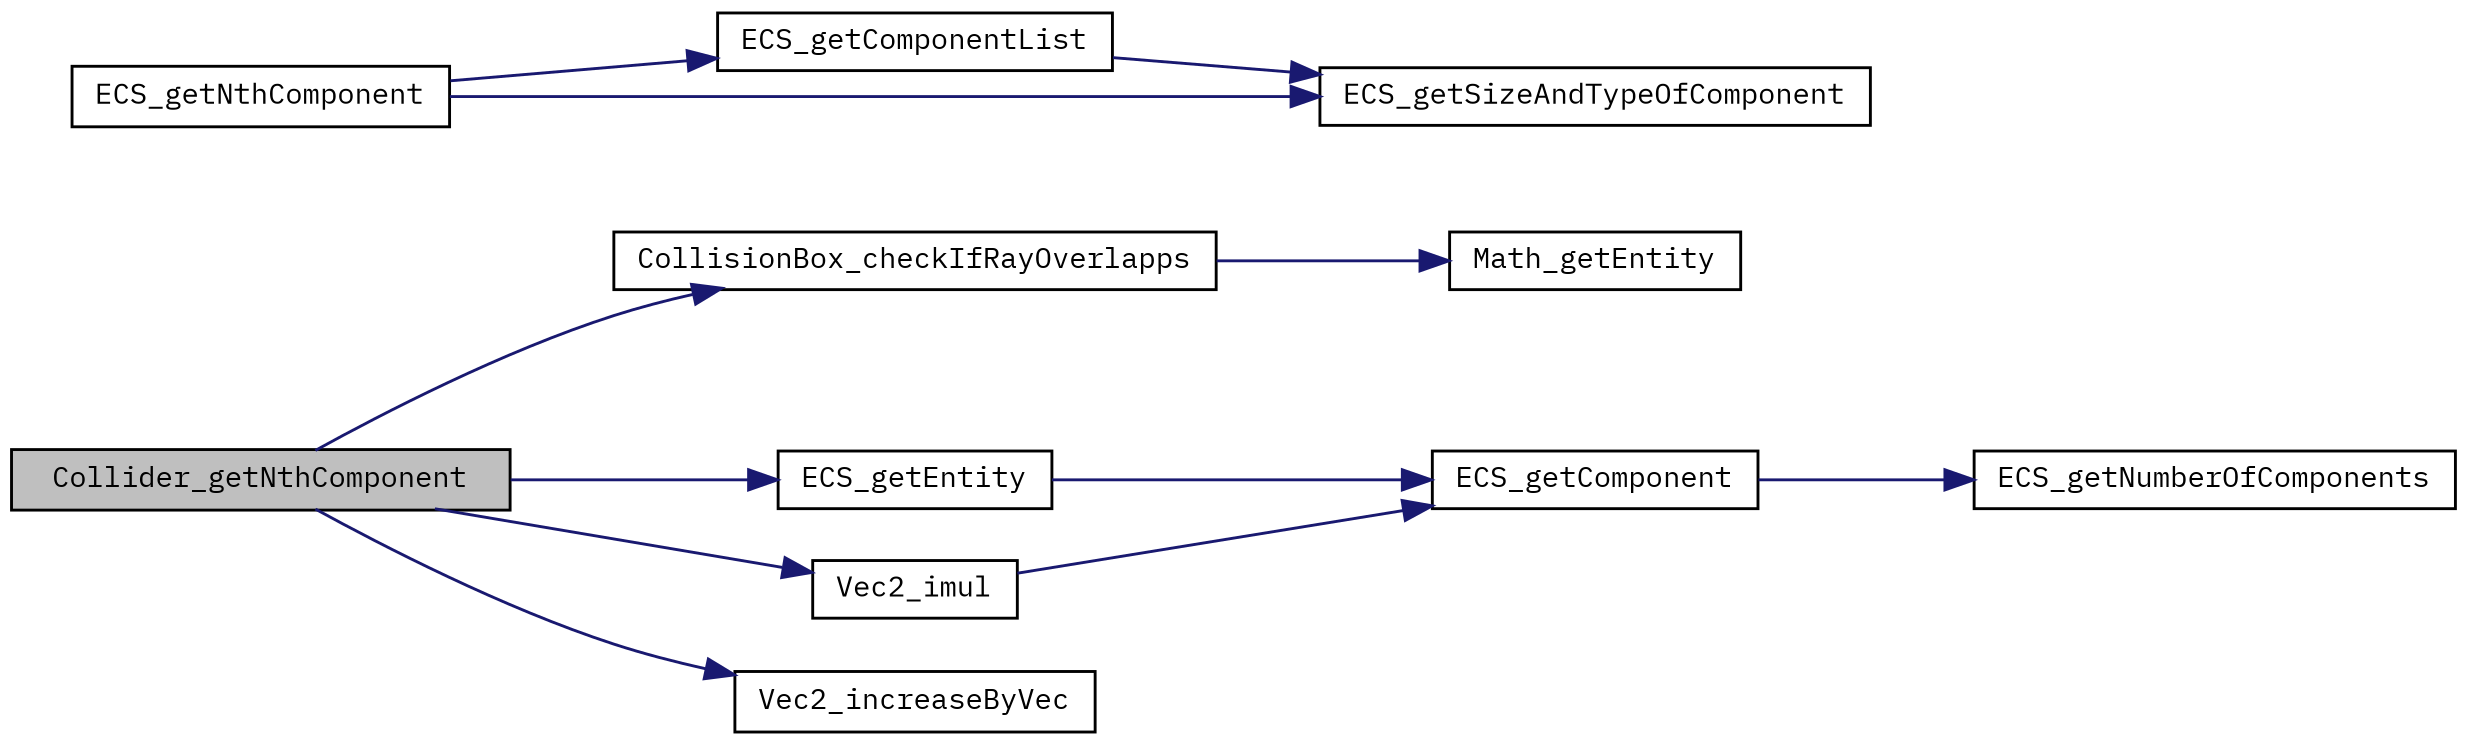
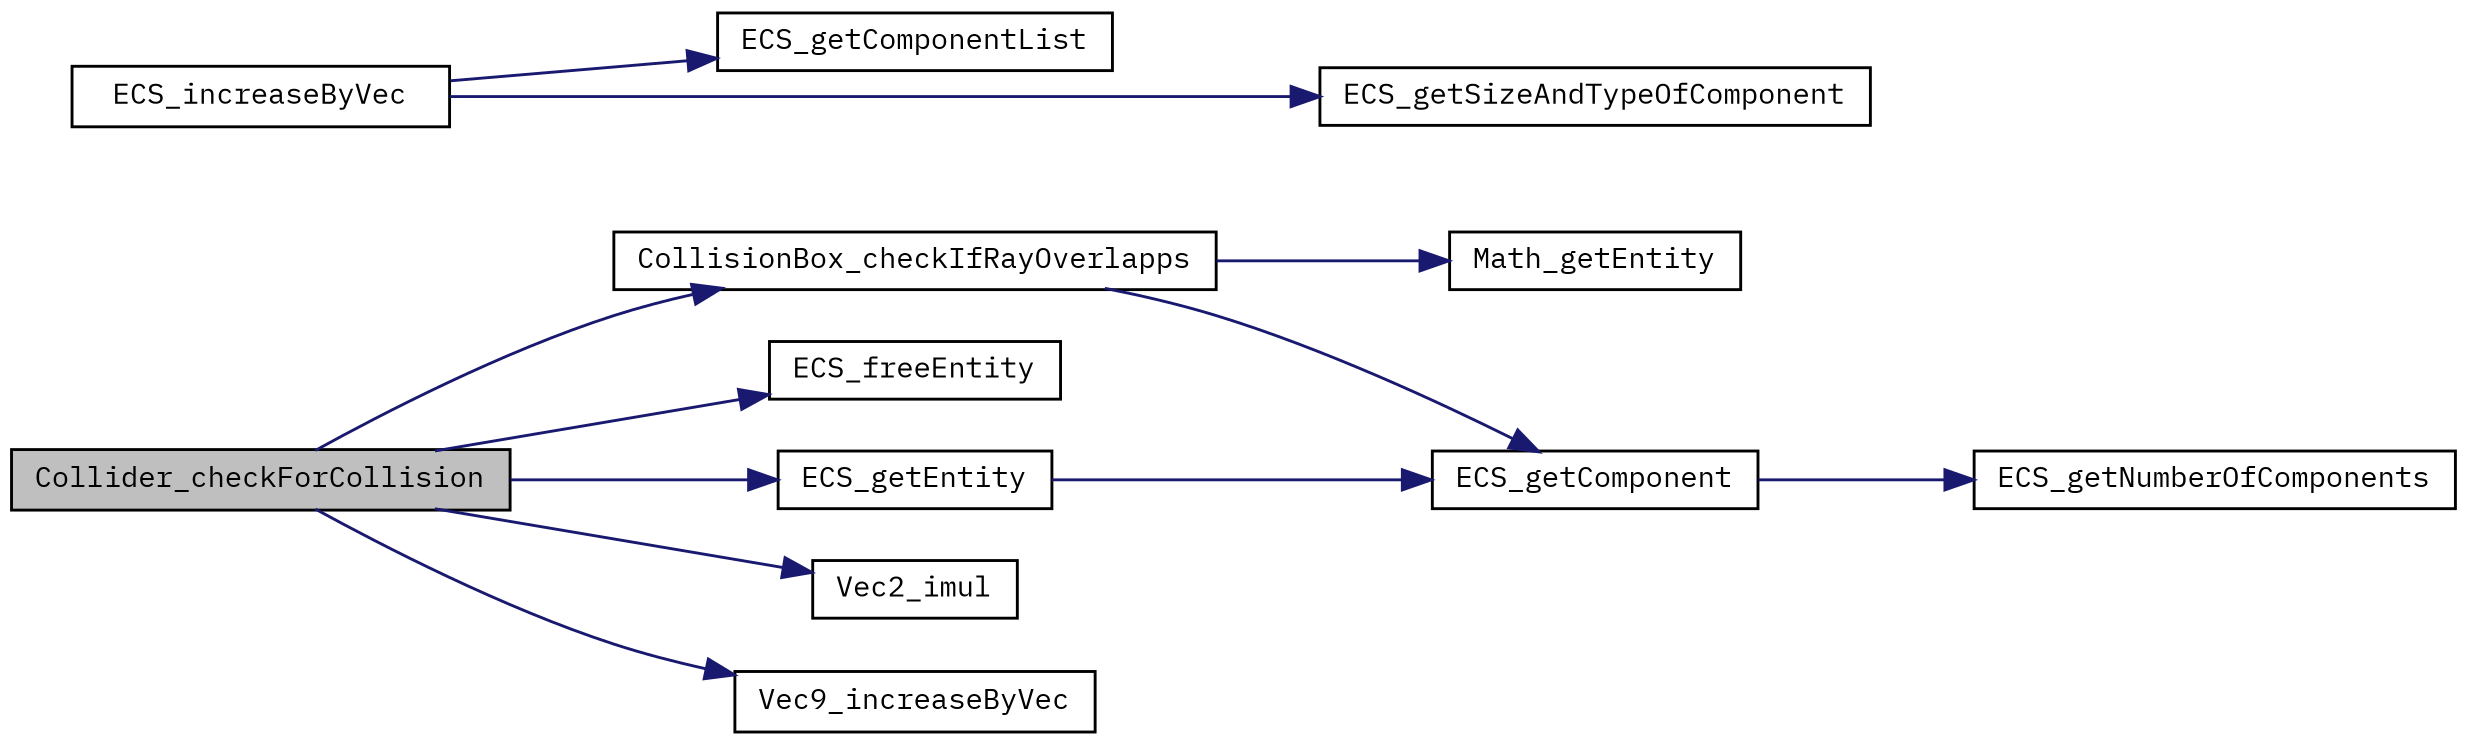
edge "ECS_getComponentList" -> "ECS_getSizeAndTypeOfComponent": removed
node "ECS_getNthComponent": label "ECS_getNthComponent" -> "ECS_increaseByVec"
node "ECS_freeEntity": added
node "Collider_getNthComponent": label "Collider_getNthComponent" -> "Collider_checkForCollision"
edge "Vec2_imul" -> "ECS_getComponent": now "CollisionBox_checkIfRayOverlapps" -> "ECS_getComponent"
node "Vec2_increaseByVec": label "Vec2_increaseByVec" -> "Vec9_increaseByVec"
